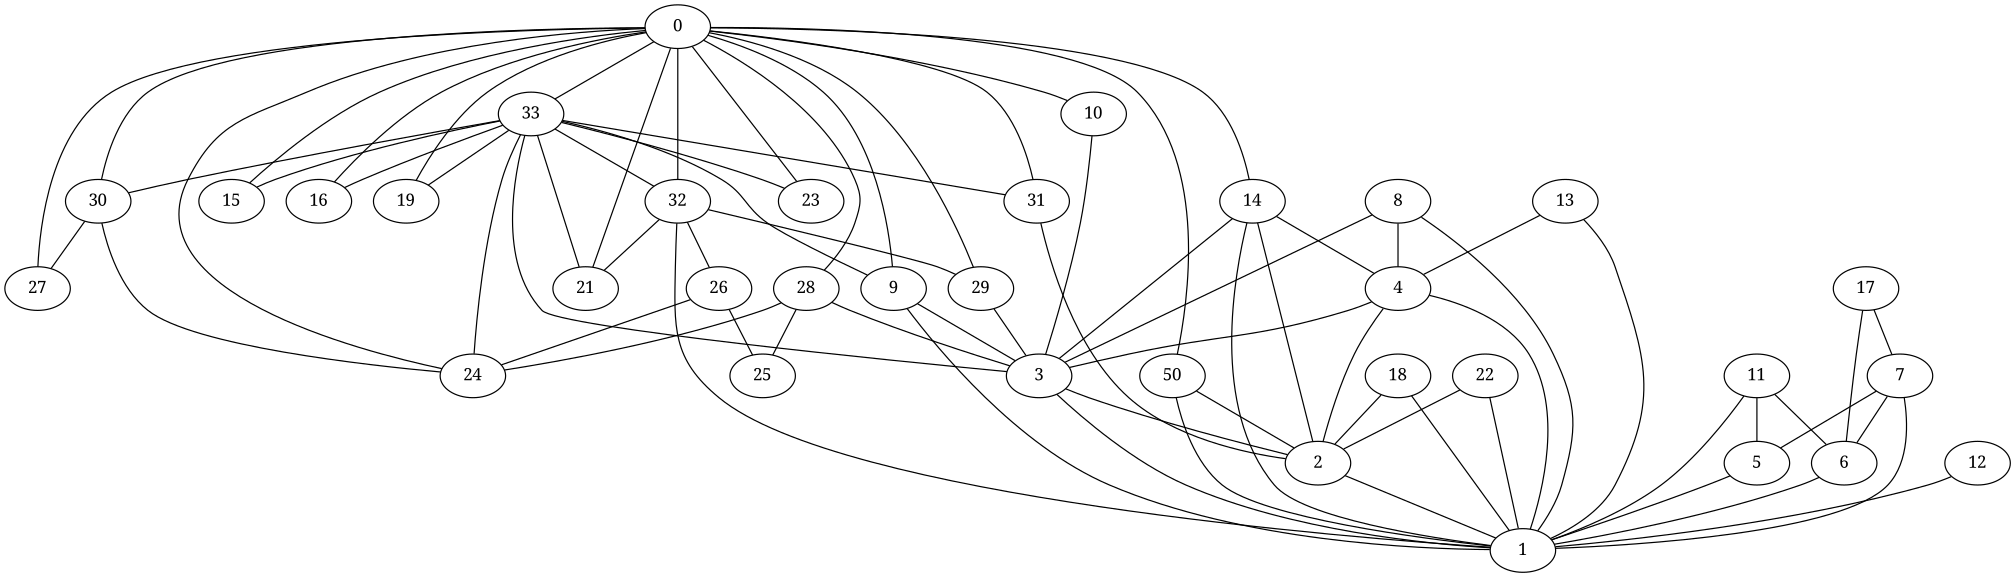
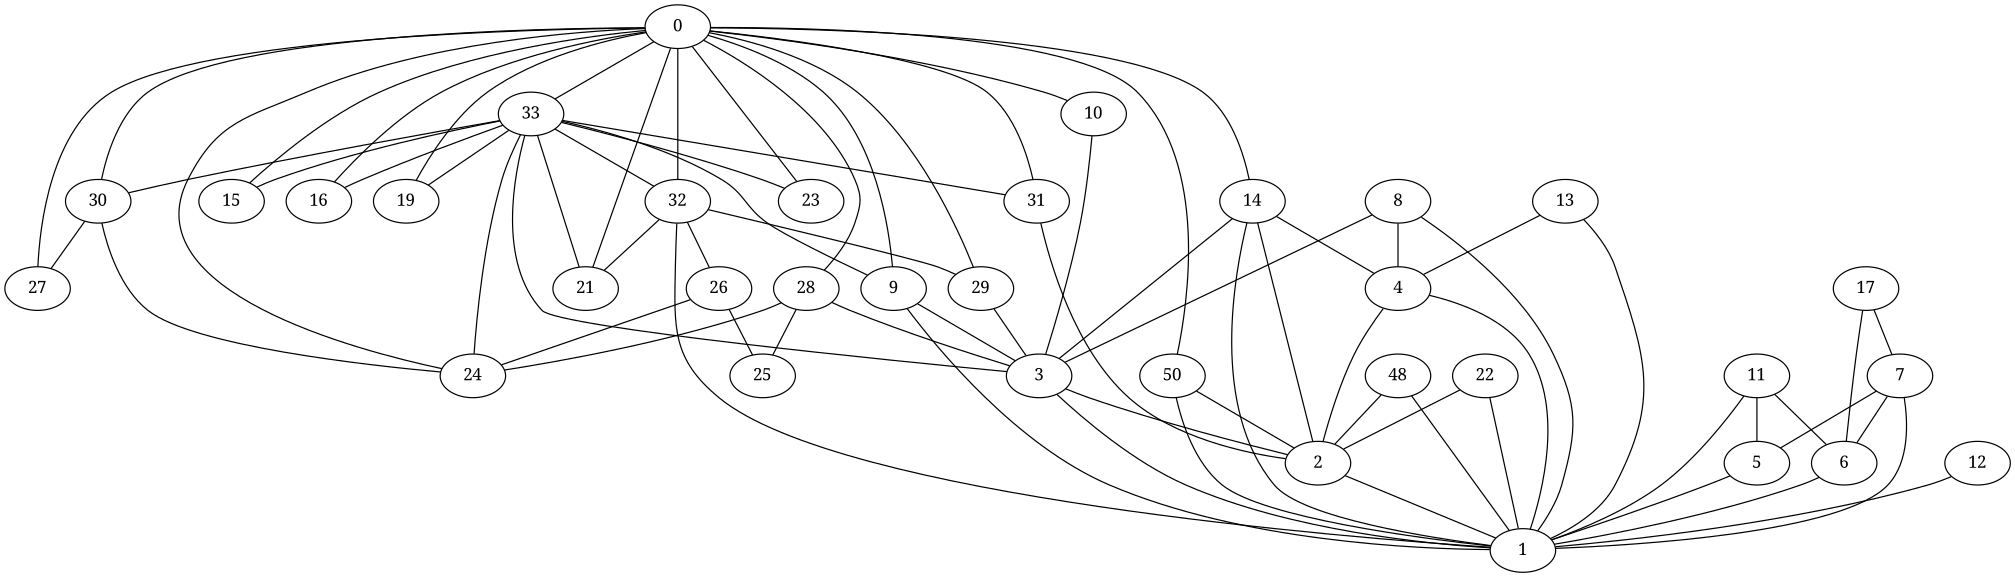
edge "4" -- "3": removed
node "18": label "18" -> "48"
